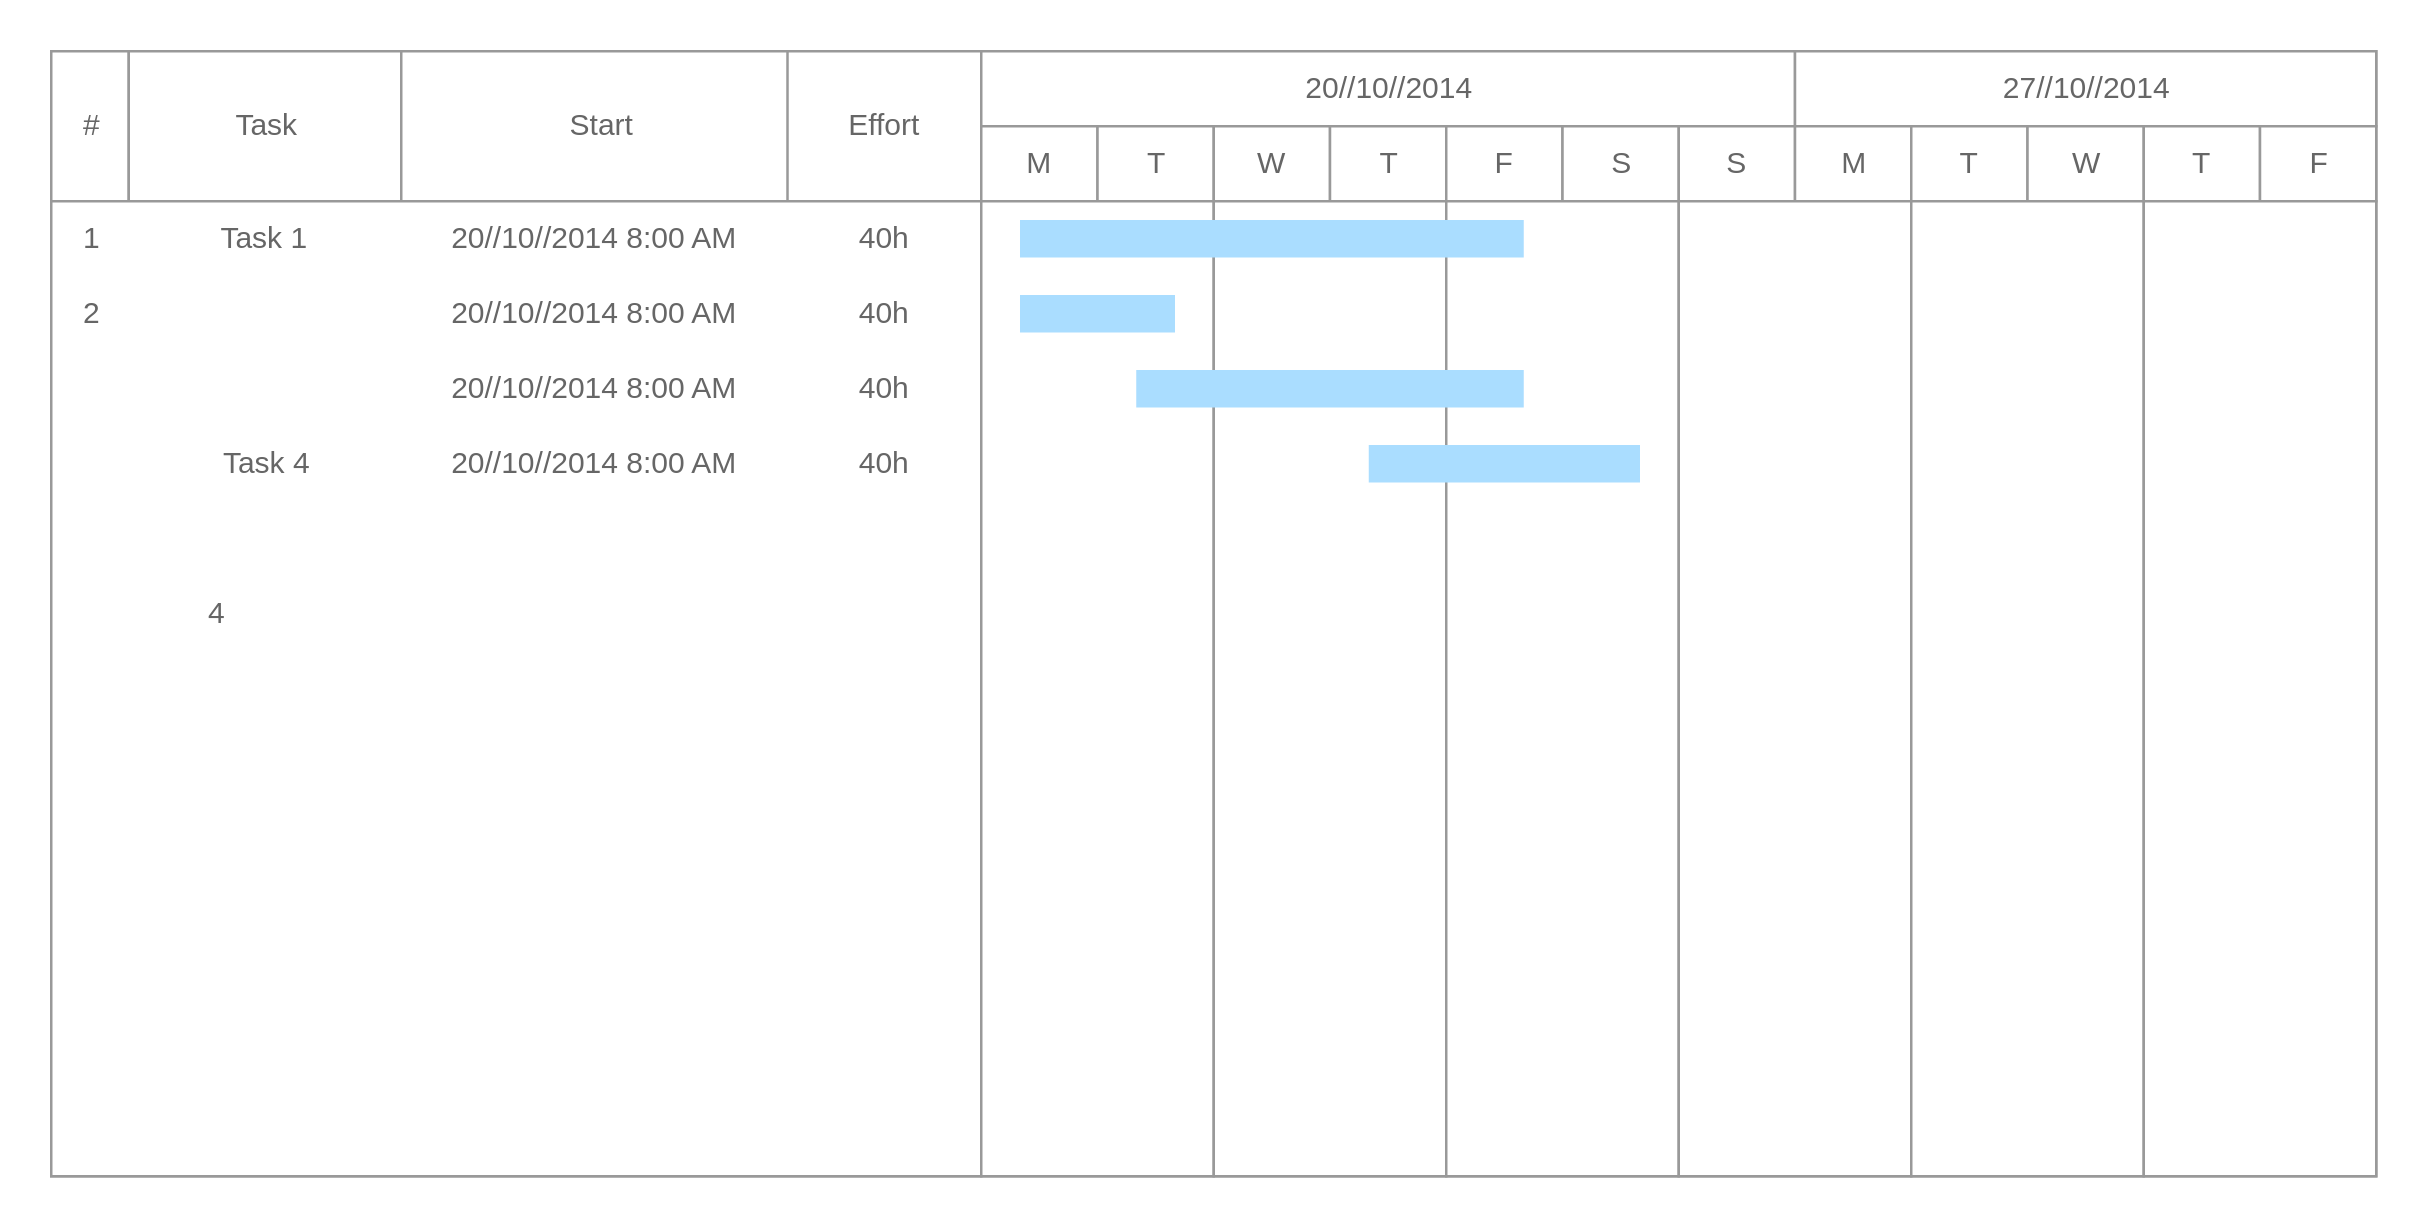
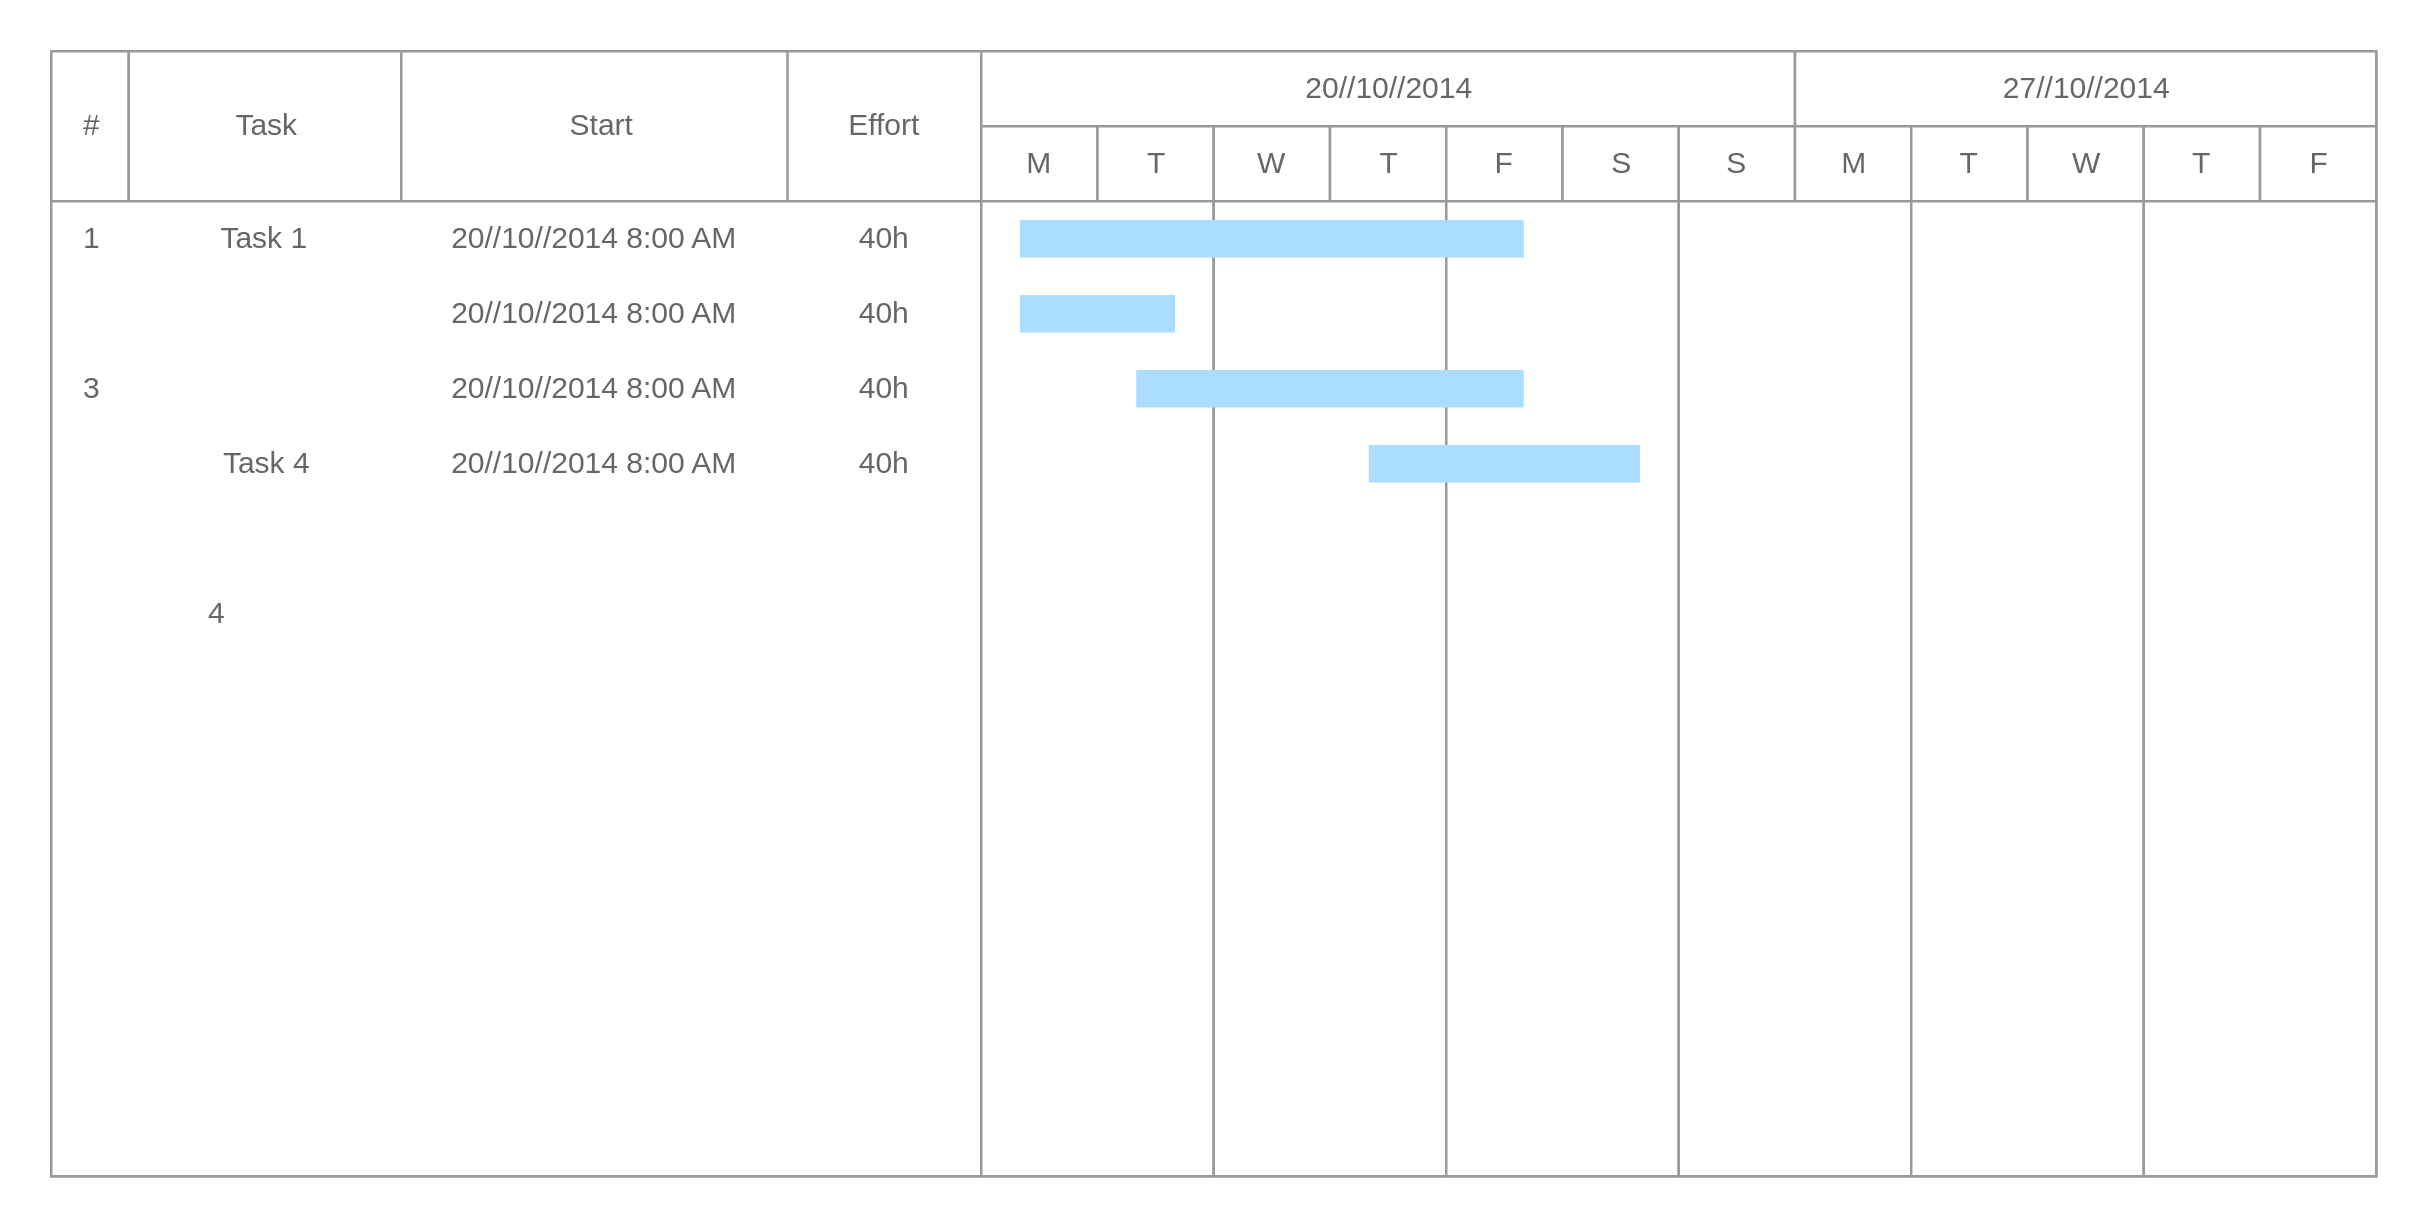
node "2": removed
node "3": added
